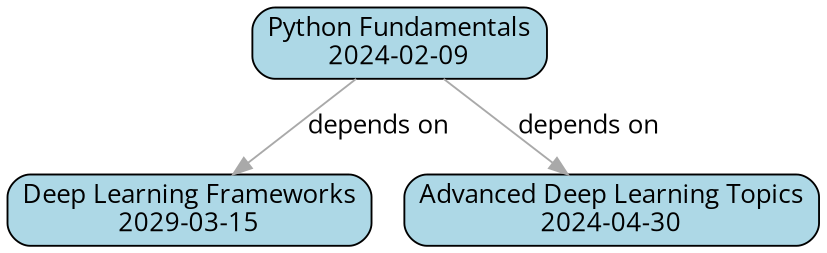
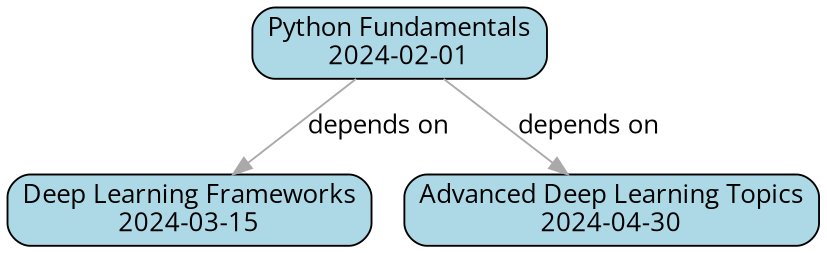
node "Python Fundamentals 2024-02-09": label "Python Fundamentals 2024-02-09" -> "Python Fundamentals 2024-02-01"
node "Deep Learning Frameworks 2029-03-15": label "Deep Learning Frameworks 2029-03-15" -> "Deep Learning Frameworks 2024-03-15"
